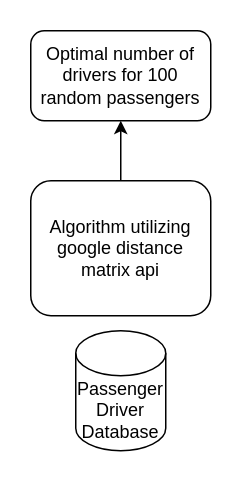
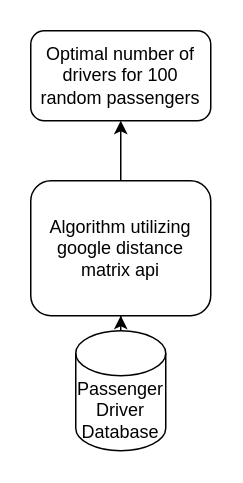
edge "Passenger Driver Database" -> "Algorithm utilizing google distance matrix api": added
